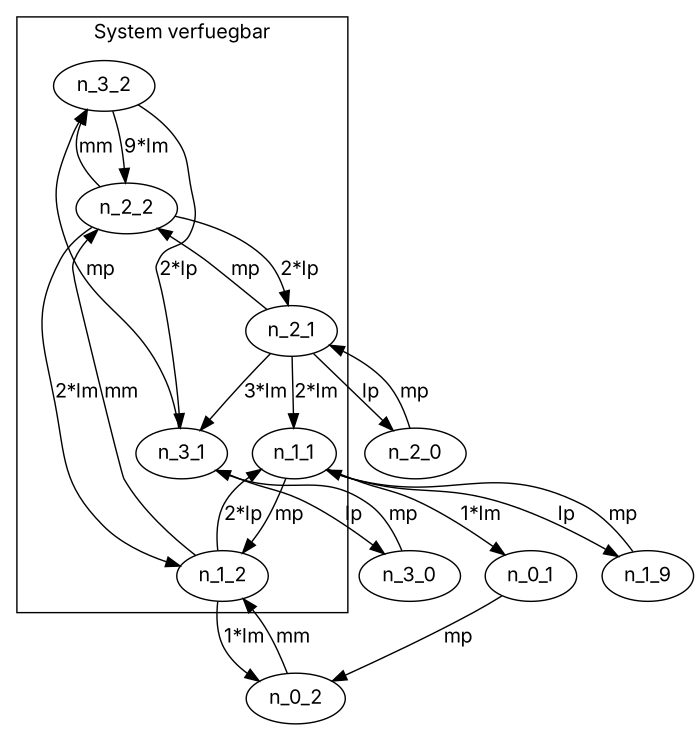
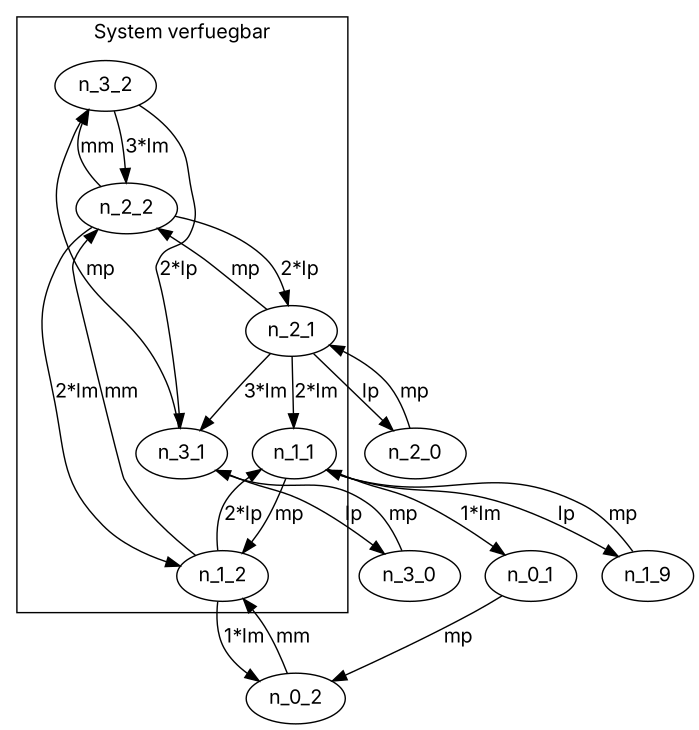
edge "n_3_2" -> "n_2_2": label "9*lm" -> "3*lm"
